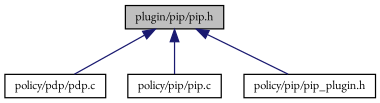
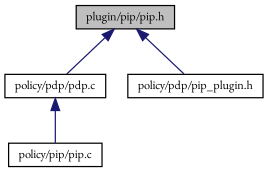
edge "policy/pip/pip.c" -> "plugin/pip/pip.h": now "policy/pip/pip.c" -> "policy/pdp/pdp.c"
node "policy/pip/pip_plugin.h": label "policy/pip/pip_plugin.h" -> "policy/pdp/pip_plugin.h"
